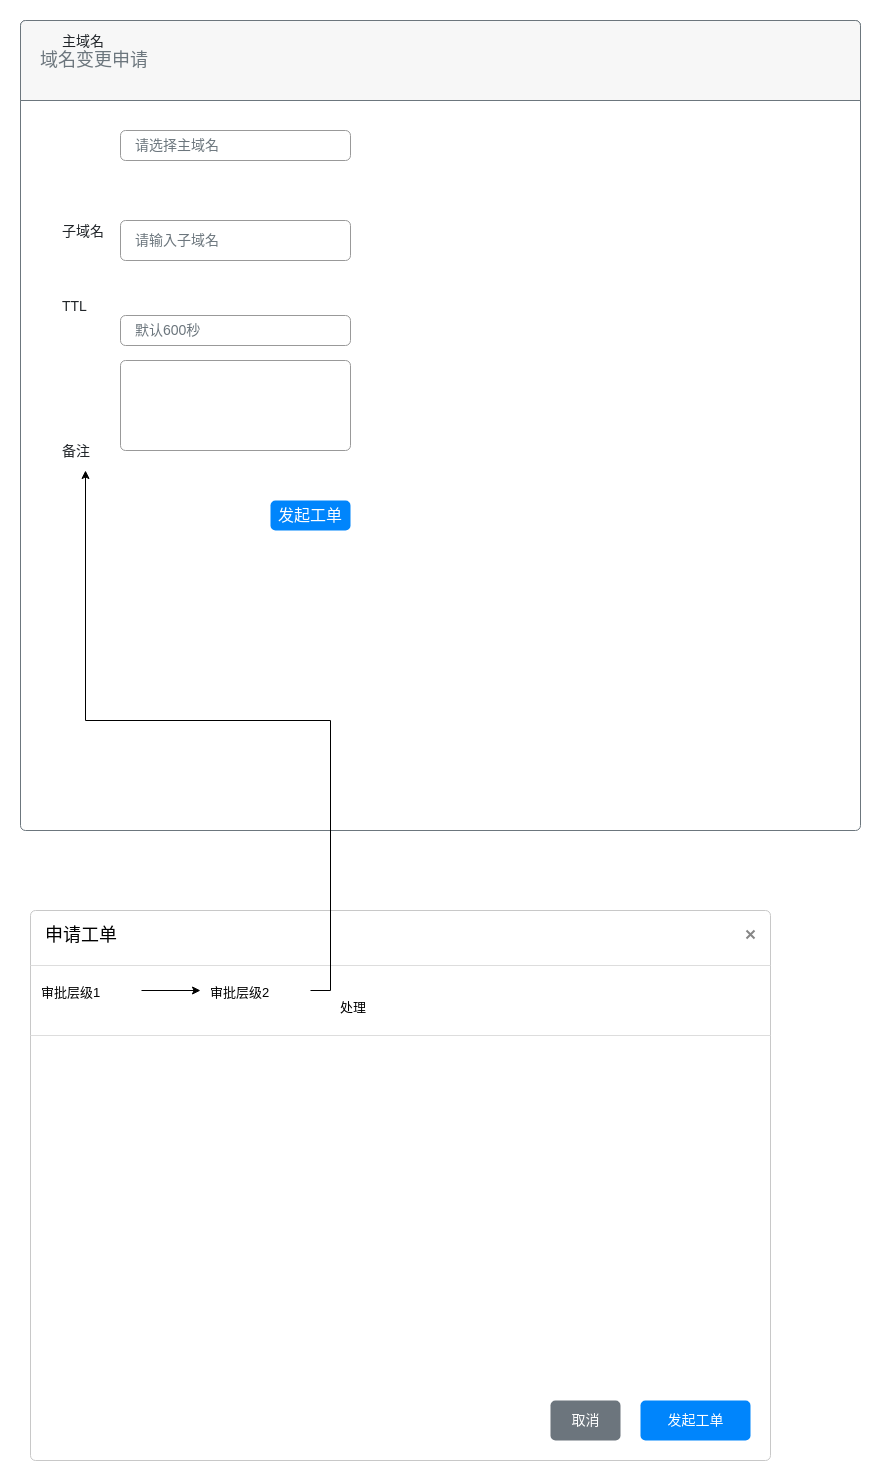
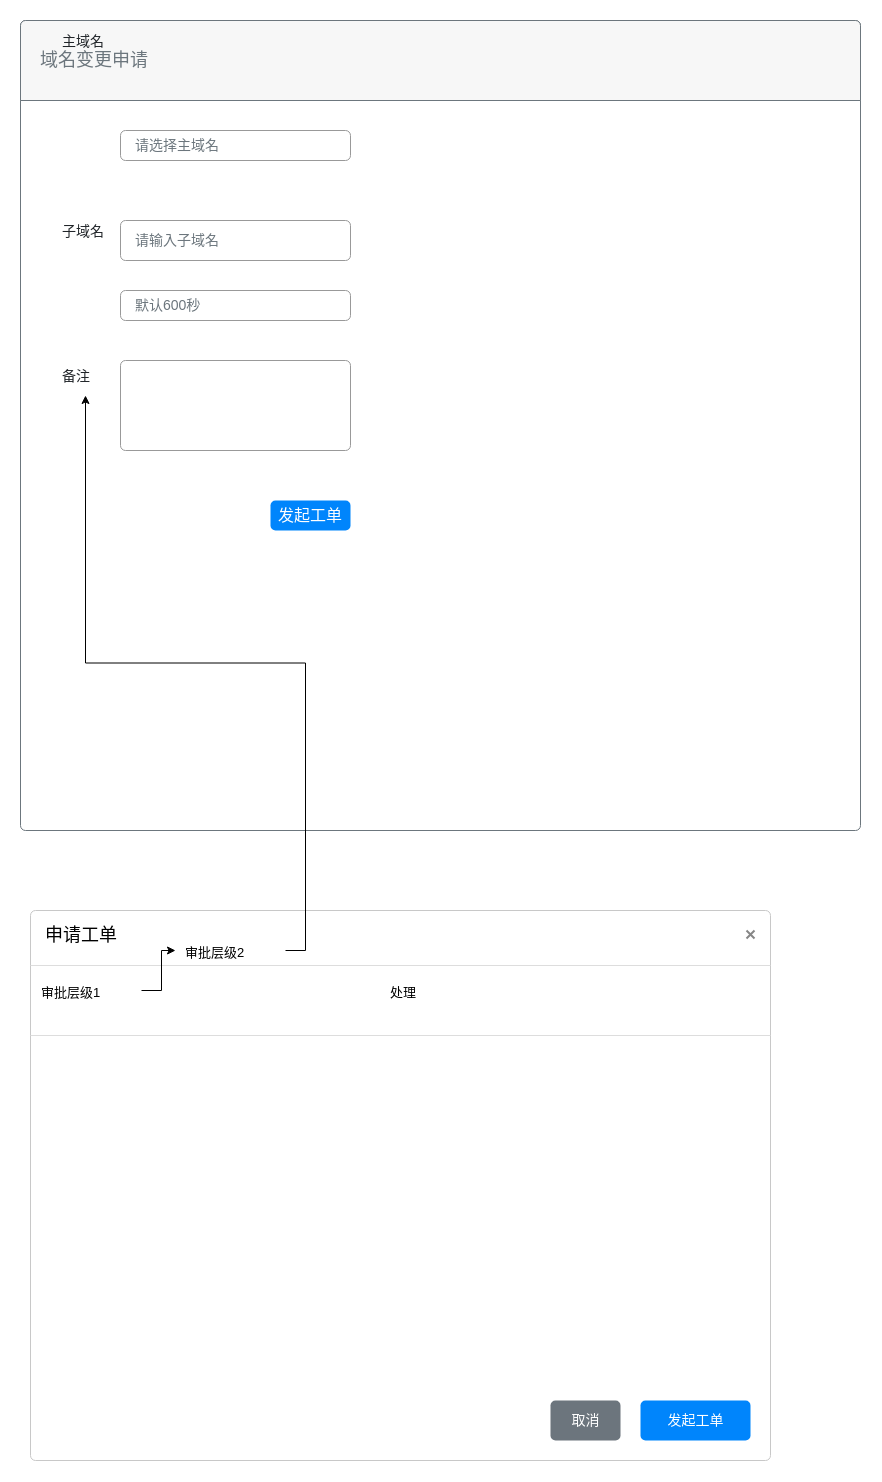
node "TTL": removed
node "默认600秒": moved (236, 331) -> (236, 306)
node "备注": moved (86, 451) -> (86, 376)
node "审批层级2": moved (256, 991) -> (231, 951)
node "处理": moved (386, 1006) -> (436, 991)
